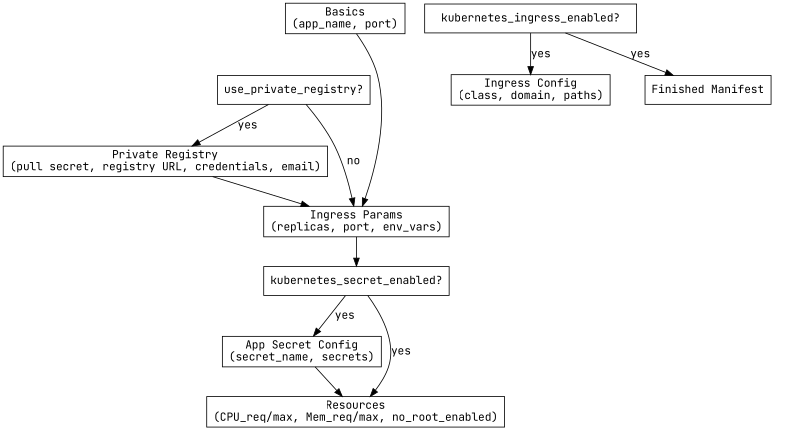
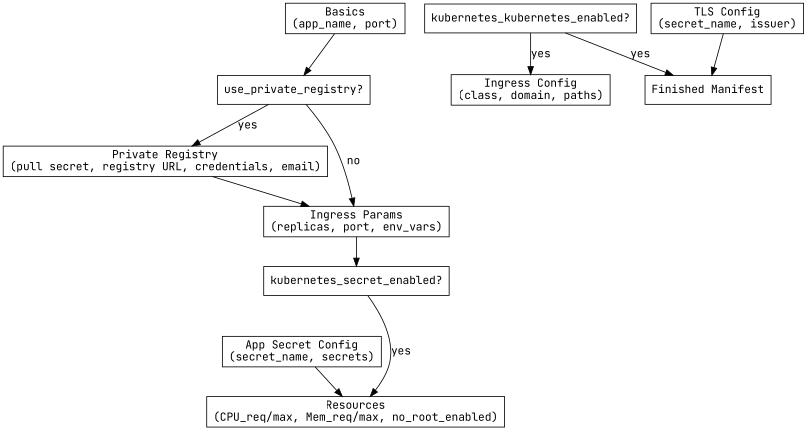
node "kubernetes_ingress_enabled?": label "kubernetes_ingress_enabled?" -> "kubernetes_kubernetes_enabled?"
node "TLS Config (secret_name, issuer)": added
edge "Basics (app_name, port)" -> "Ingress Params (replicas, port, env_vars)": now "Basics (app_name, port)" -> "use_private_registry?"
edge "kubernetes_secret_enabled?" -> "App Secret Config (secret_name, secrets)": removed, label "yes"
